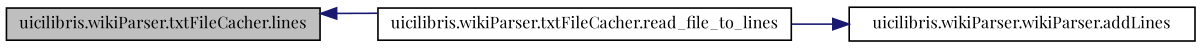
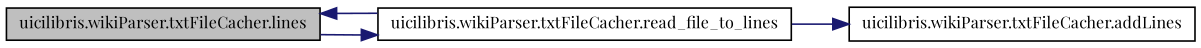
node "uicilibris.wikiParser.wikiParser.addLines": label "uicilibris.wikiParser.wikiParser.addLines" -> "uicilibris.wikiParser.txtFileCacher.addLines"
edge "uicilibris.wikiParser.txtFileCacher.lines" -> "uicilibris.wikiParser.txtFileCacher.read_file_to_lines": added
